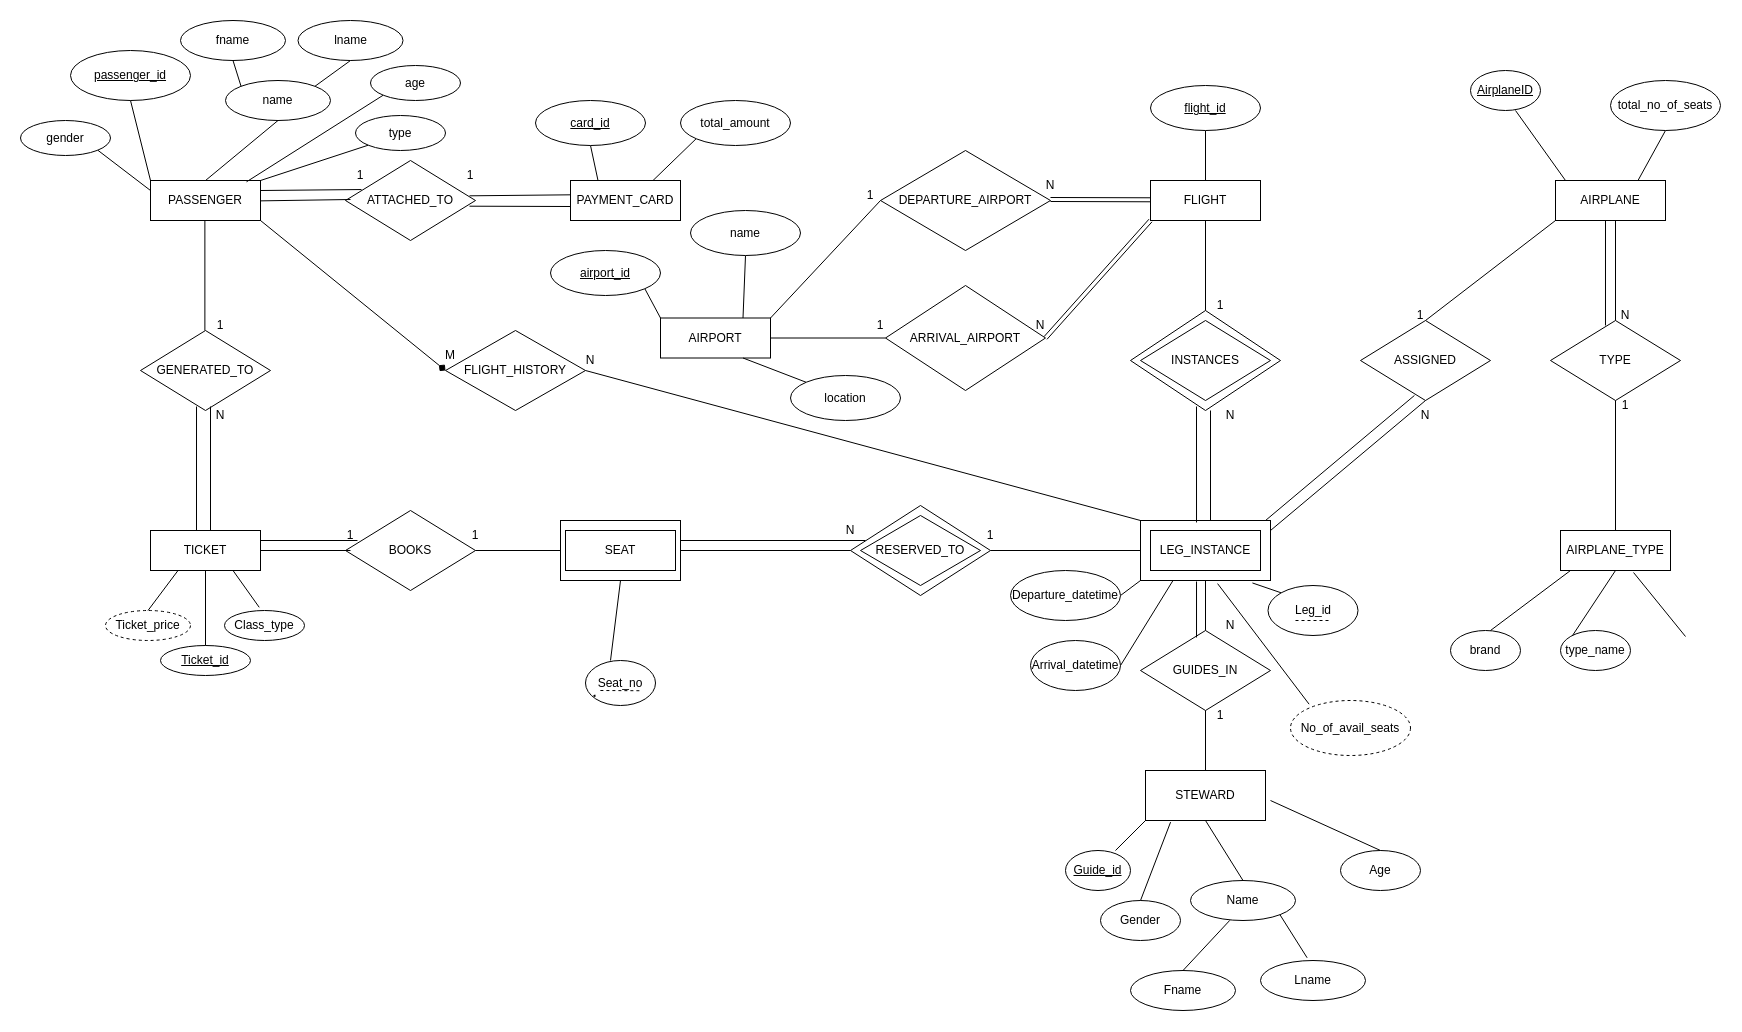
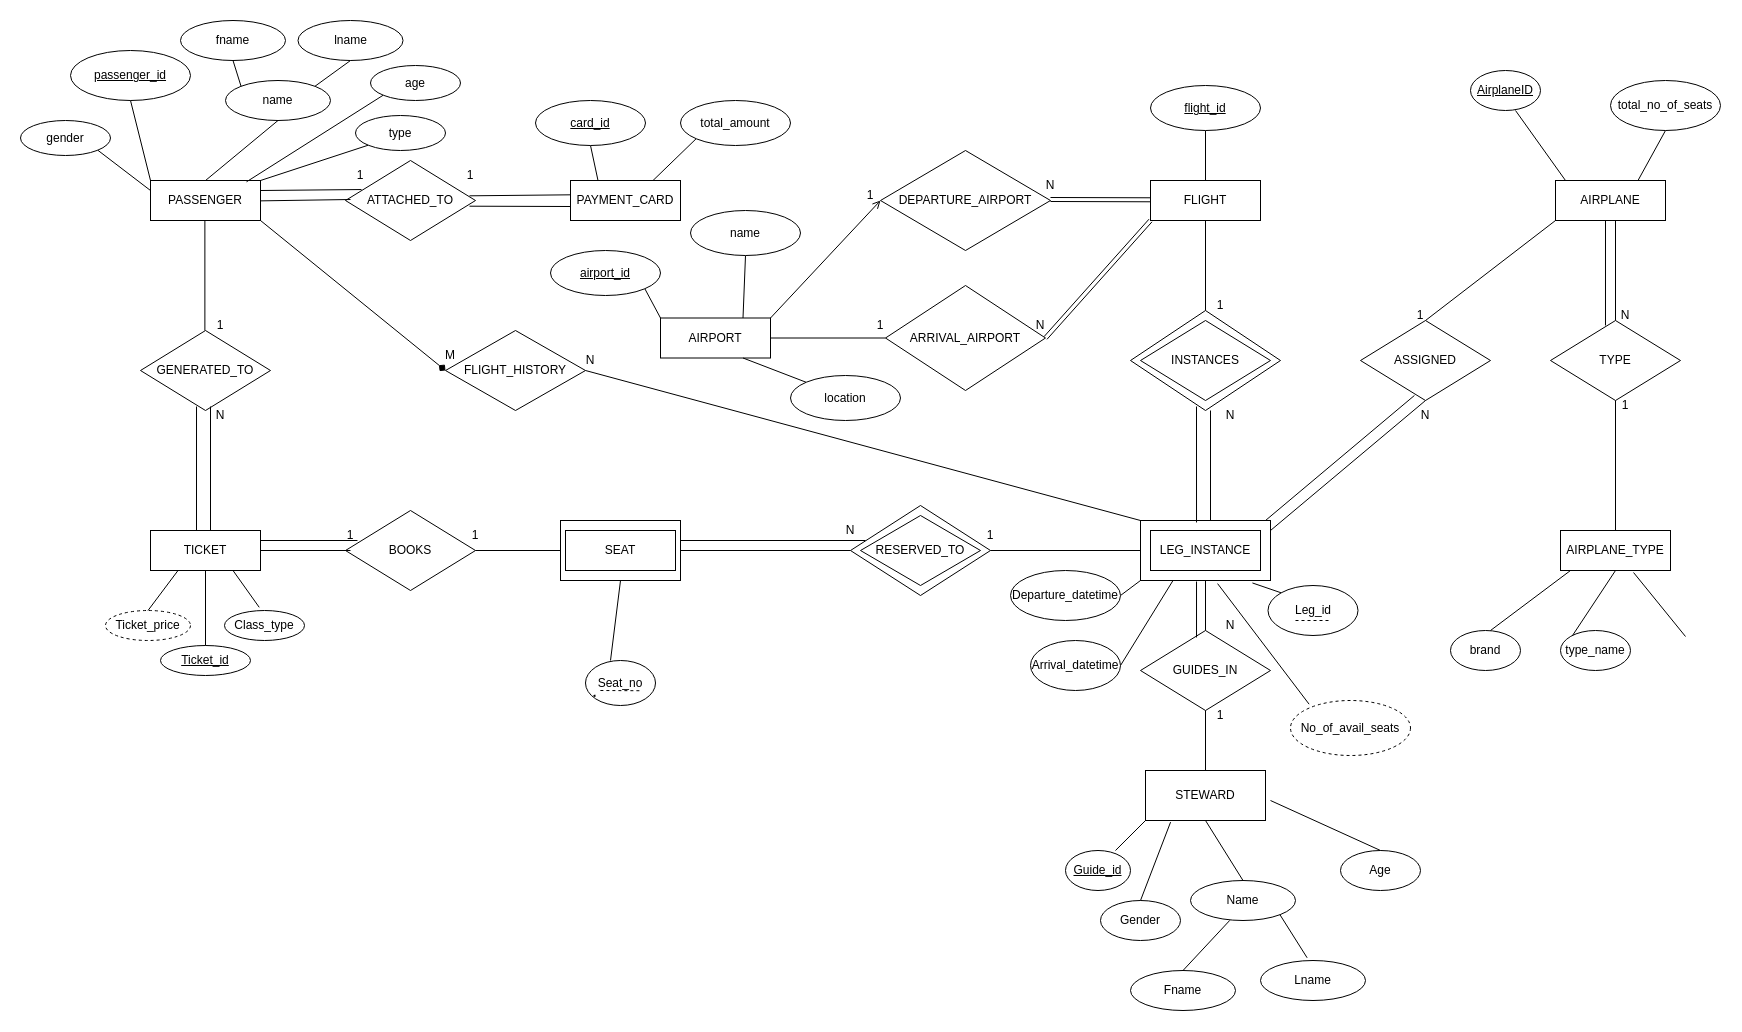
edge "DEPARTURE_AIRPORT" -- "AIRPORT": arrowhead none -> open
